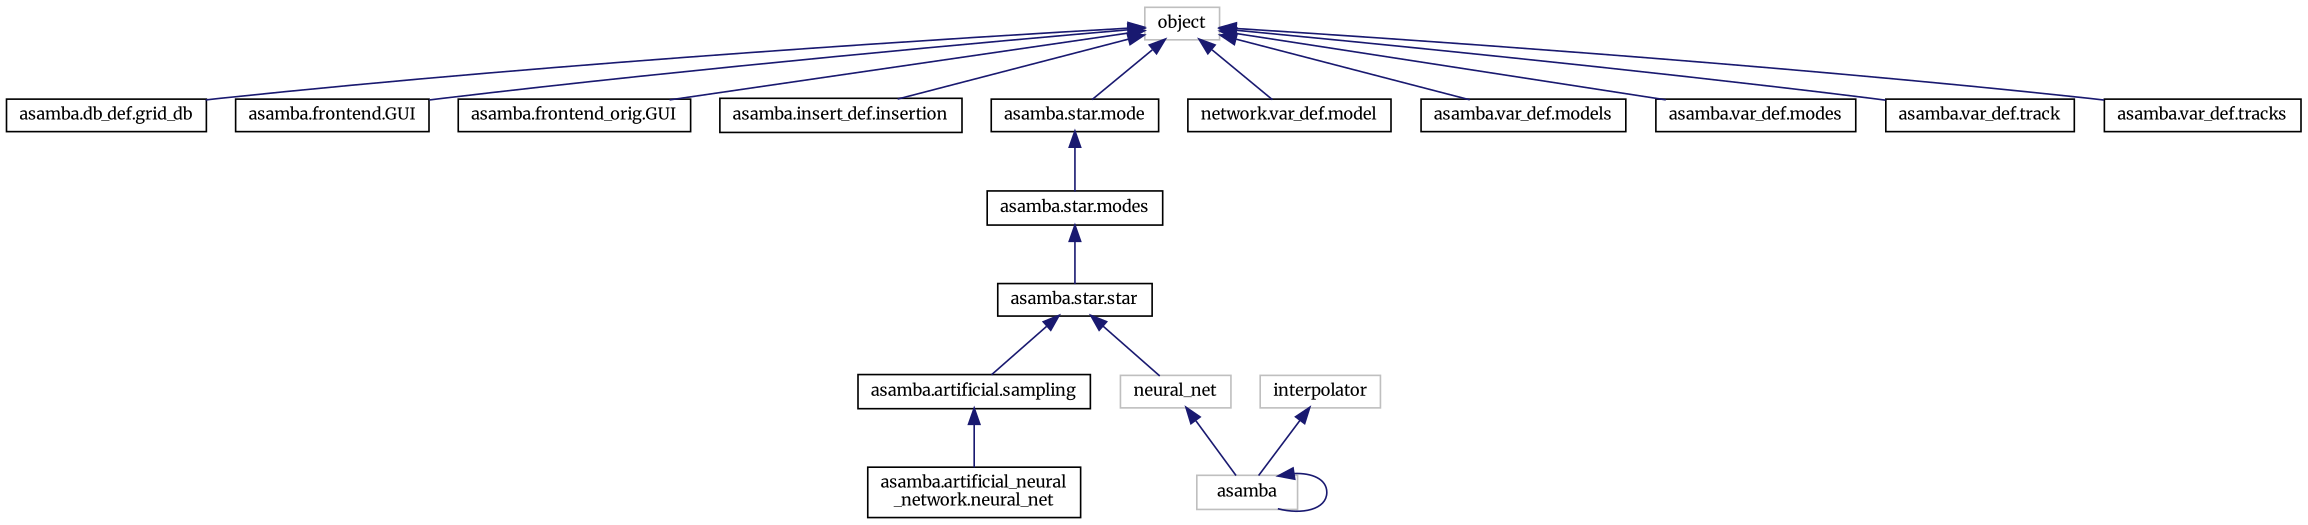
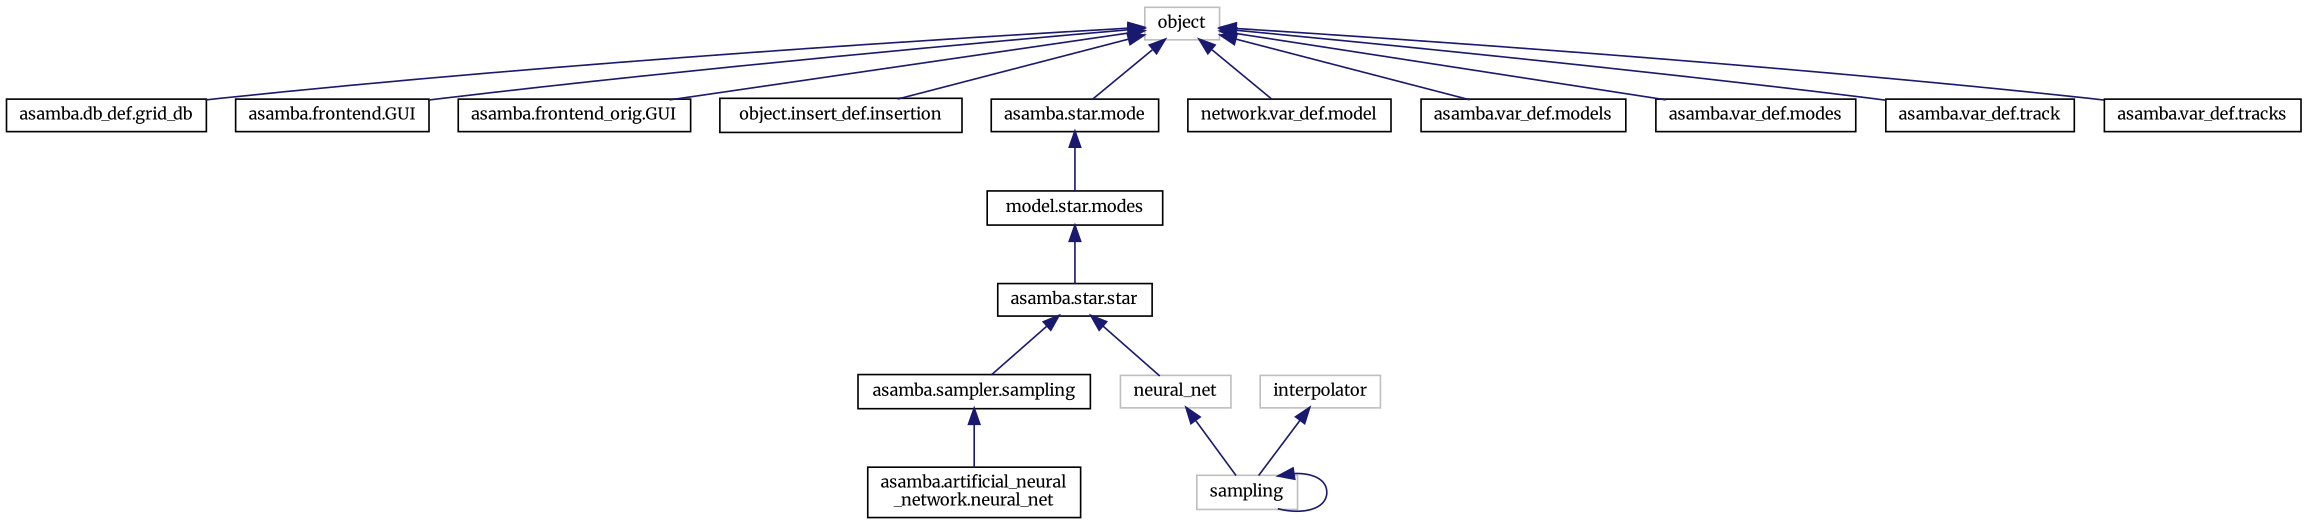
node "asamba.insert_def.insertion": label "asamba.insert_def.insertion" -> "object.insert_def.insertion"
node "asamba.star.modes": label "asamba.star.modes" -> "model.star.modes"
node "asamba.artificial.sampling": label "asamba.artificial.sampling" -> "asamba.sampler.sampling"
node "asamba": label "asamba" -> "sampling"
